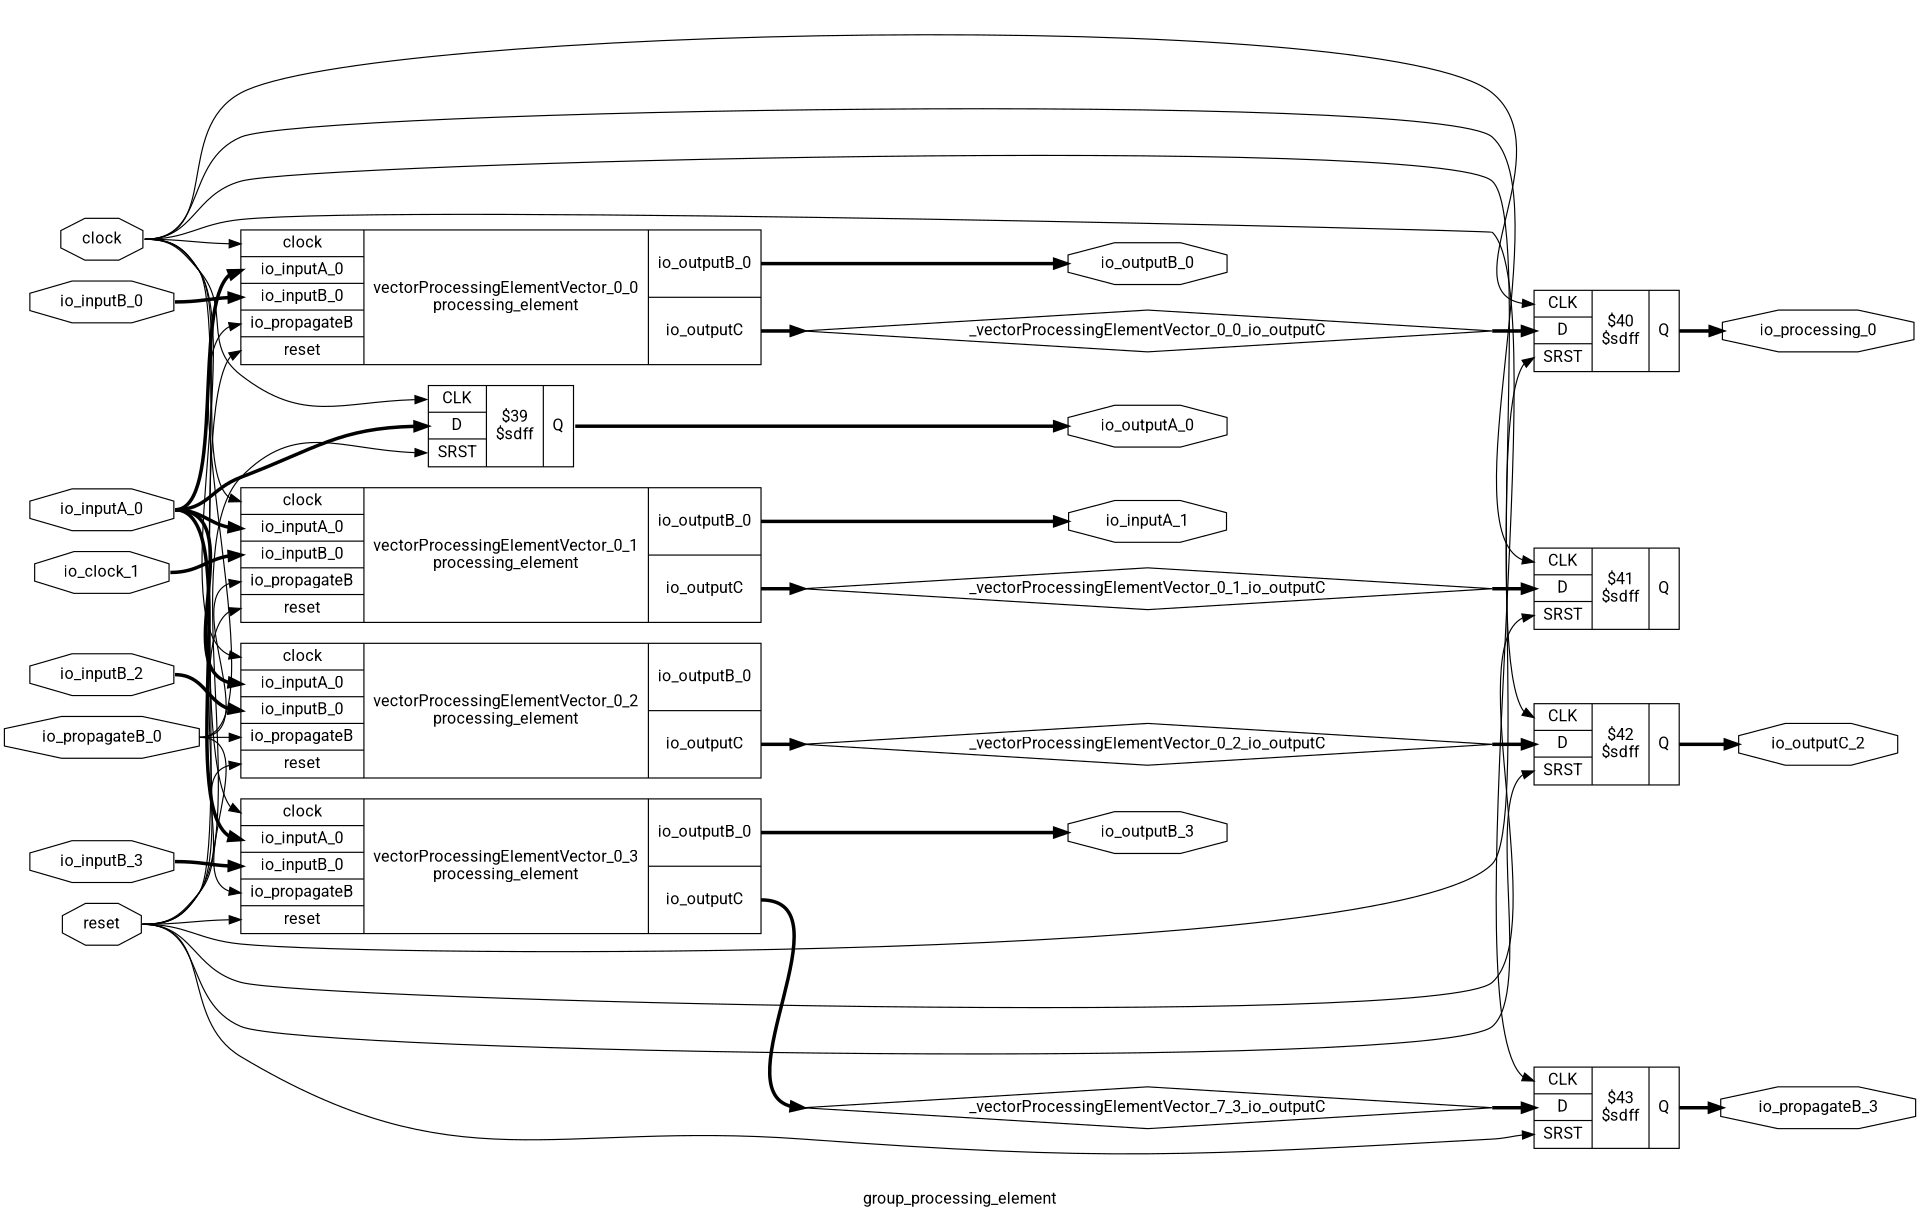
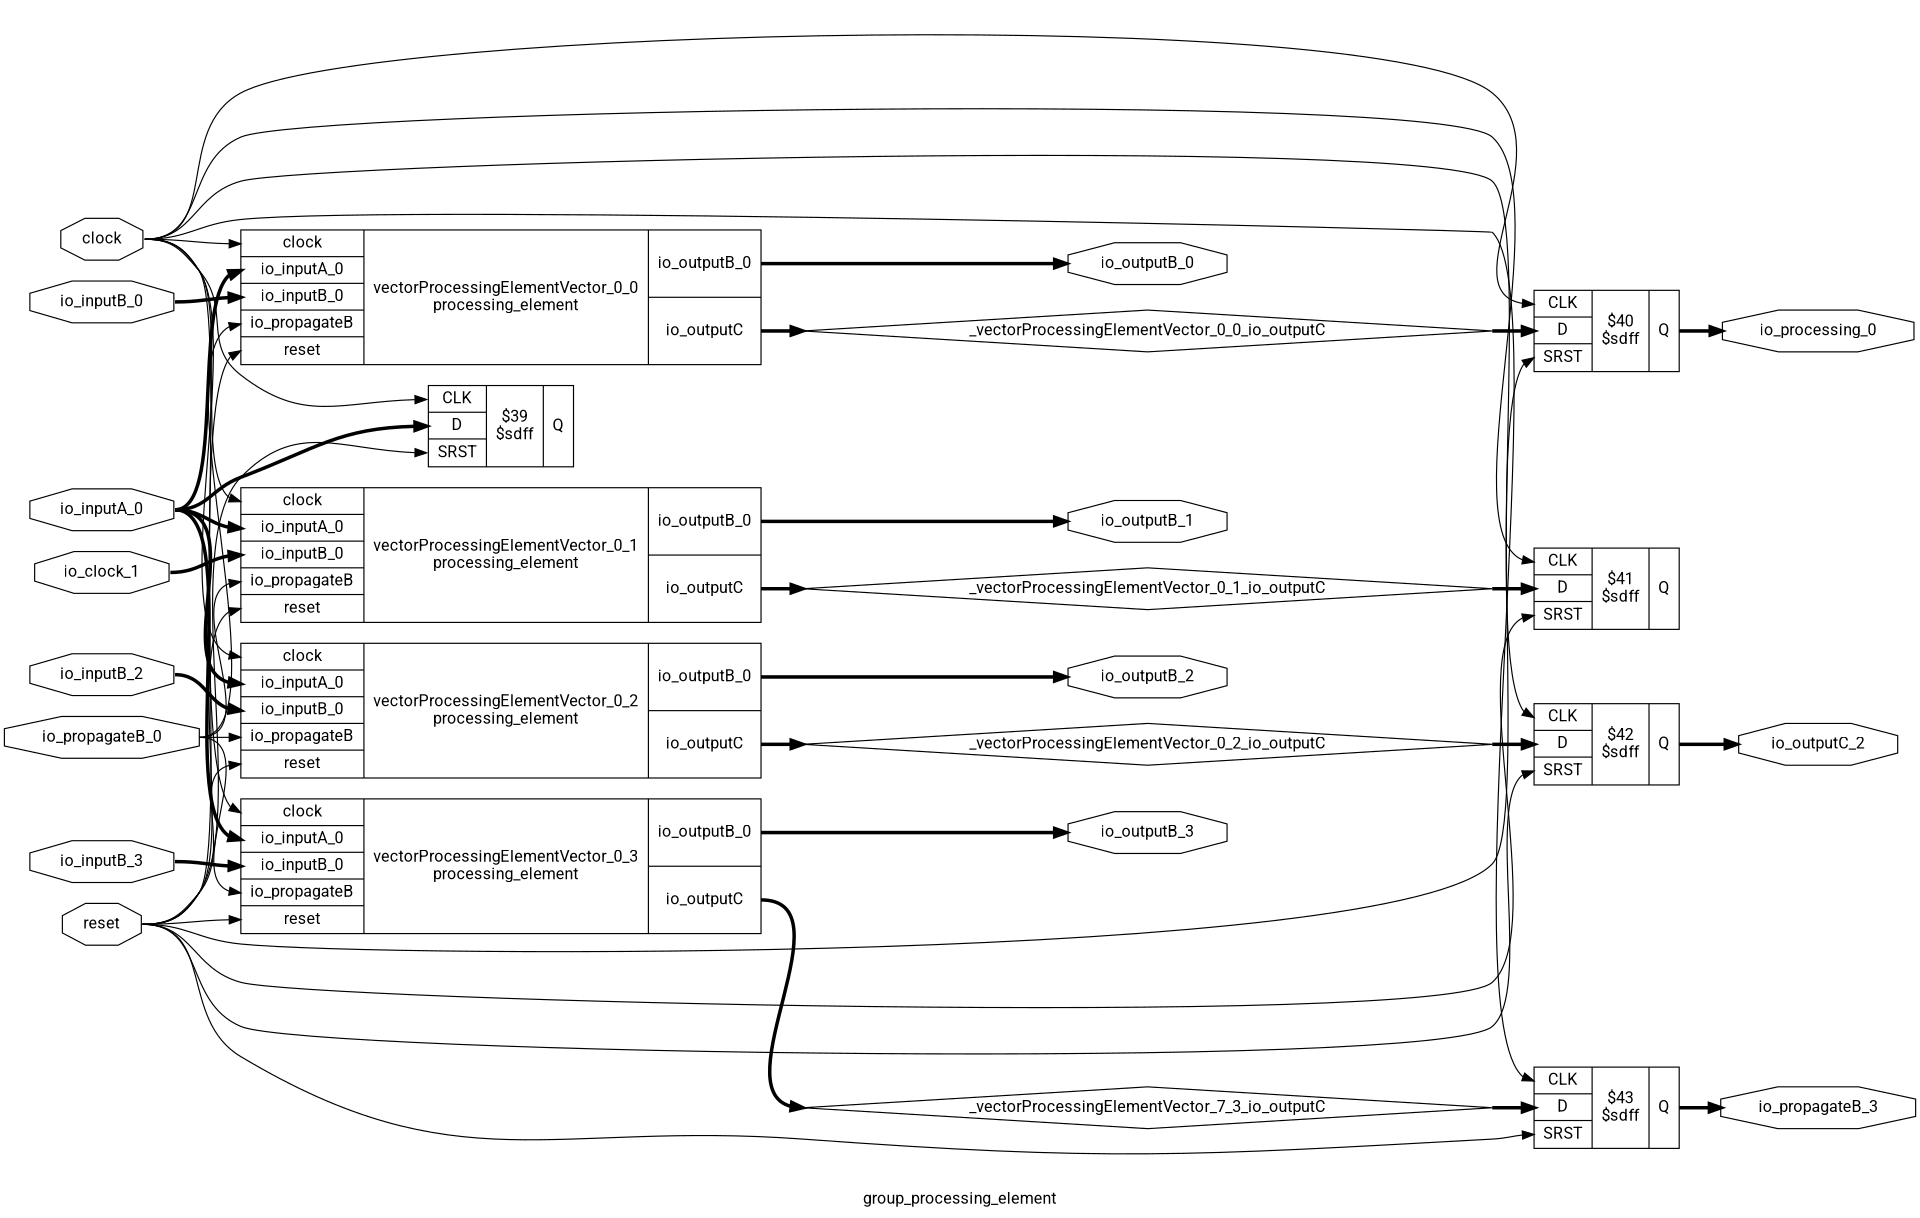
node "io_outputA_0": removed
node "io_inputA_1": label "io_inputA_1" -> "io_outputB_1"
node "io_outputB_2": added
